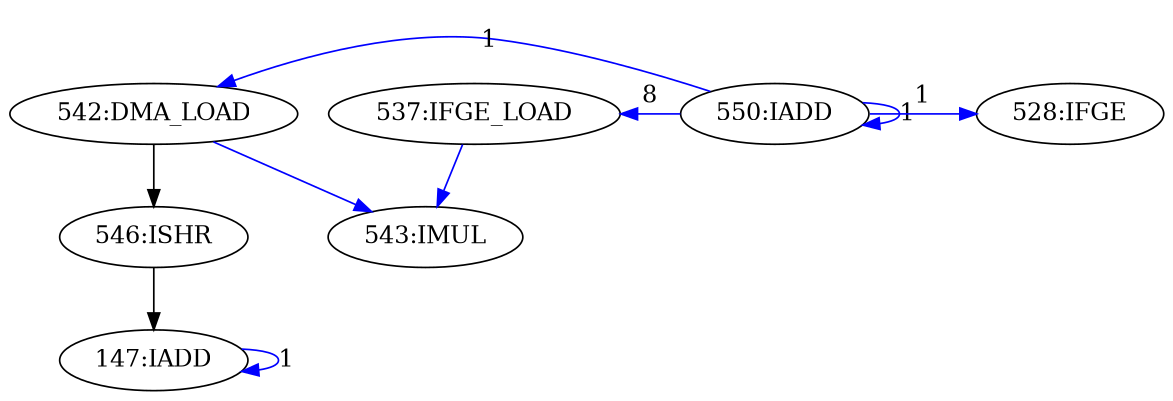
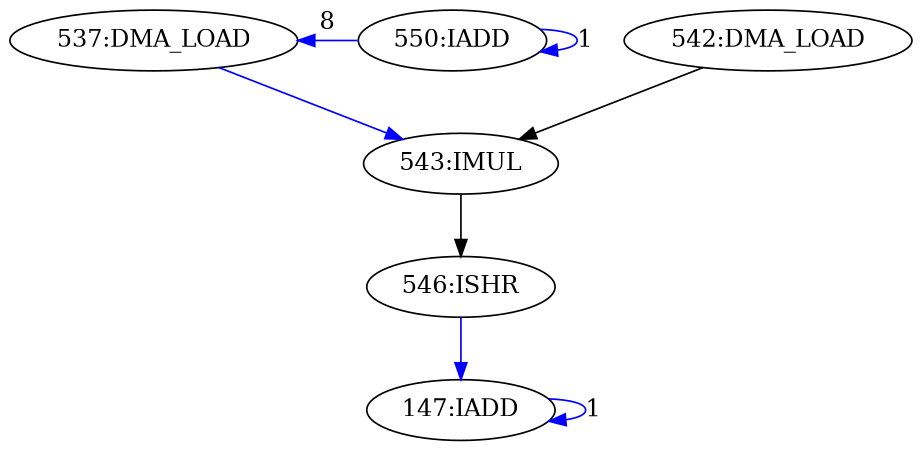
edge "550:IADD" -> "542:DMA_LOAD": removed, label "1"
node "537:IFGE_LOAD": label "537:IFGE_LOAD" -> "537:DMA_LOAD"
node "528:IFGE": removed
edge "542:DMA_LOAD" -> "546:ISHR": now "543:IMUL" -> "546:ISHR"
edge "542:DMA_LOAD" -> "543:IMUL": color blue -> black
edge "546:ISHR" -> "147:IADD": color black -> blue
